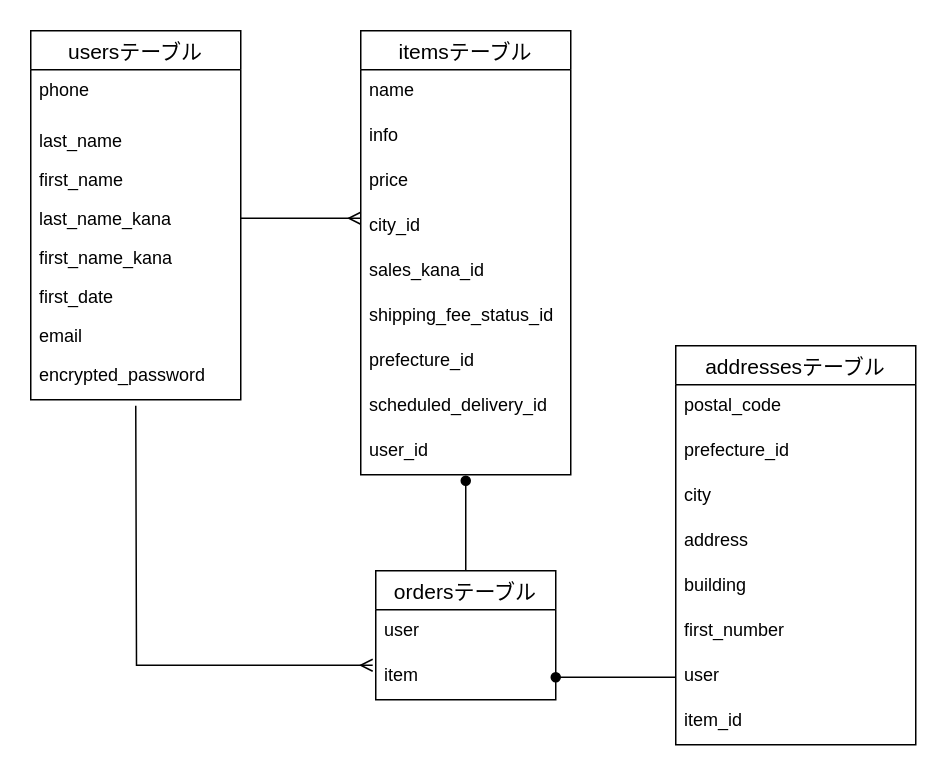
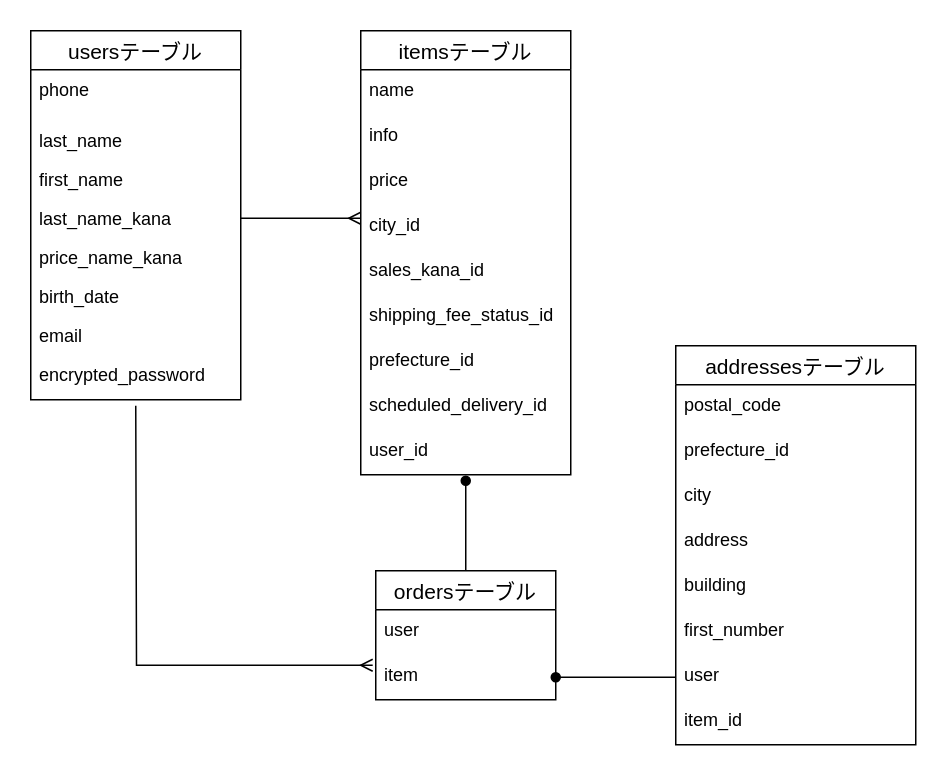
node "first_name_kana": label "first_name_kana" -> "price_name_kana"
node "first_date": label "first_date" -> "birth_date"
